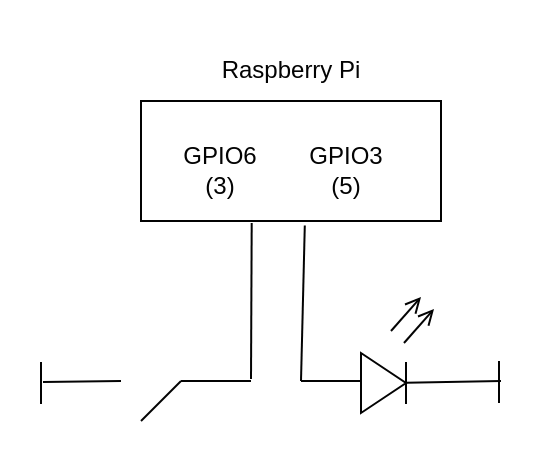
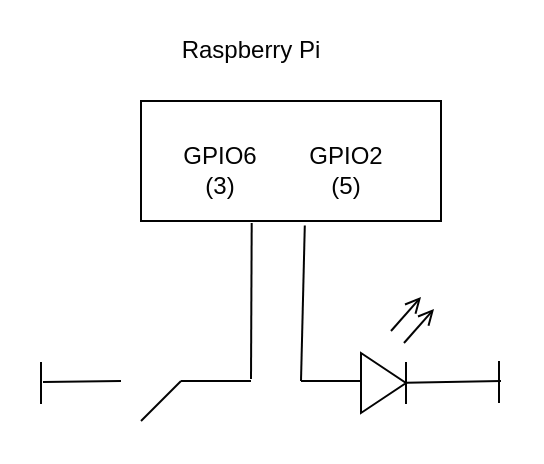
node "Raspberry Pi": moved (291, 71) -> (251, 51)
node "GPIO3 (5)": label "GPIO3 (5)" -> "GPIO2 (5)"
